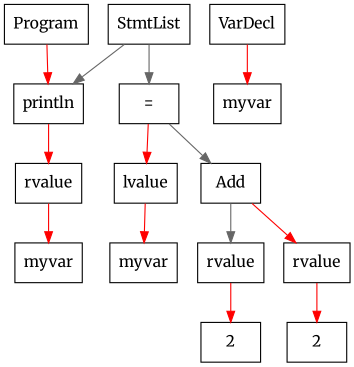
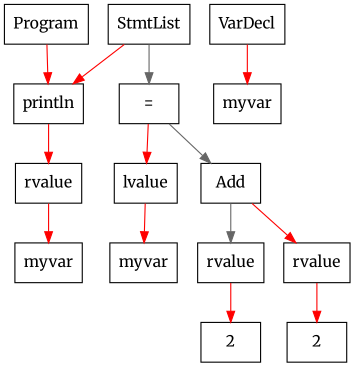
edge "StmtList" -> "println": color gray40 -> red
